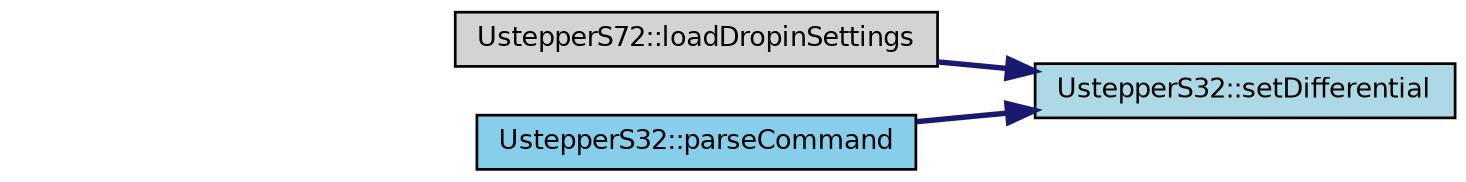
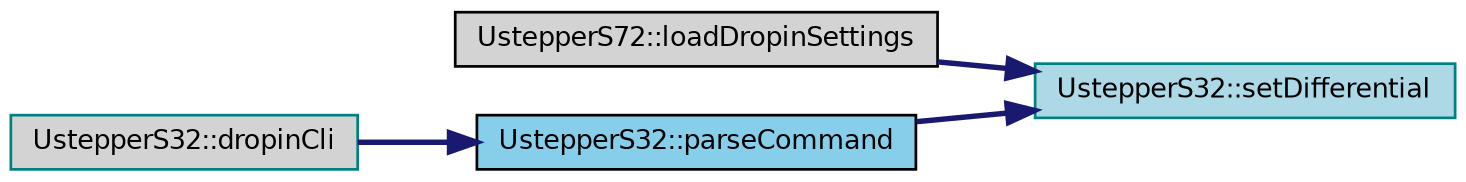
node "UstepperS32::setDifferential": color black -> teal
node "UstepperS32::dropinCli": added
